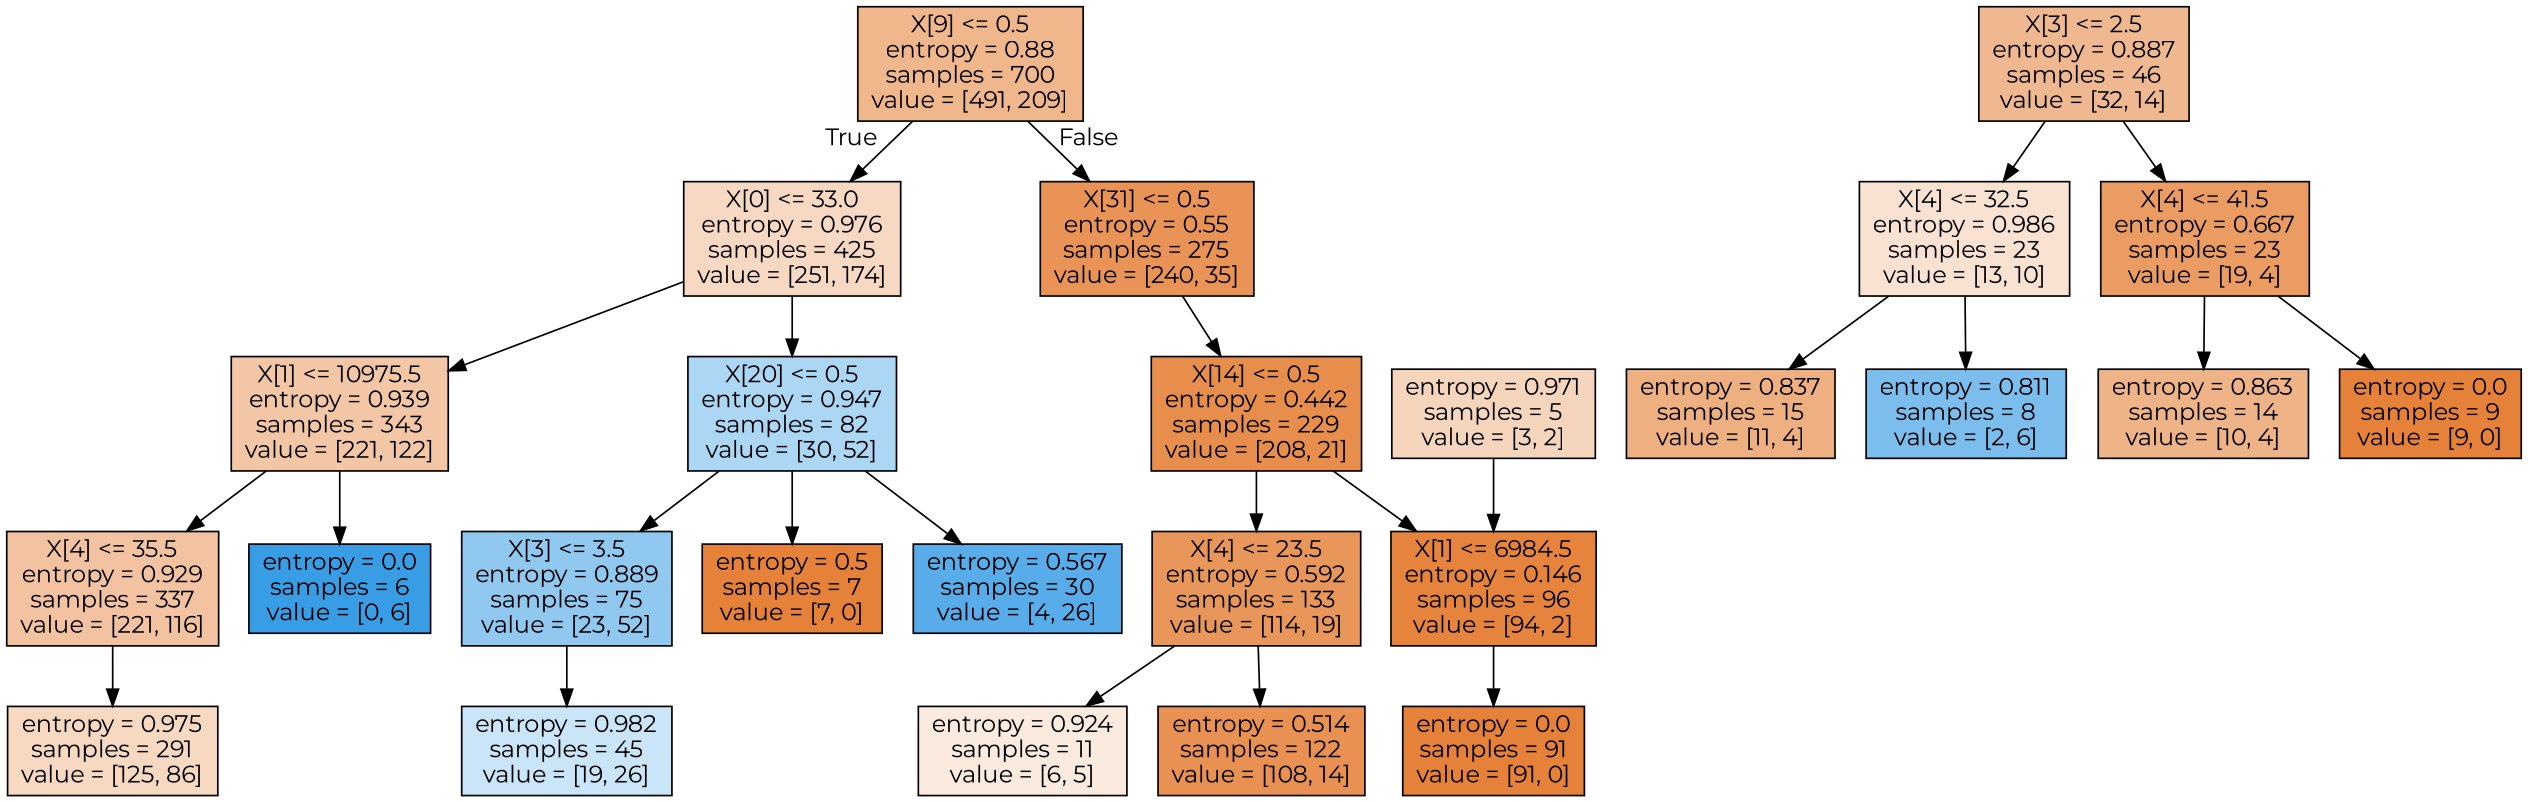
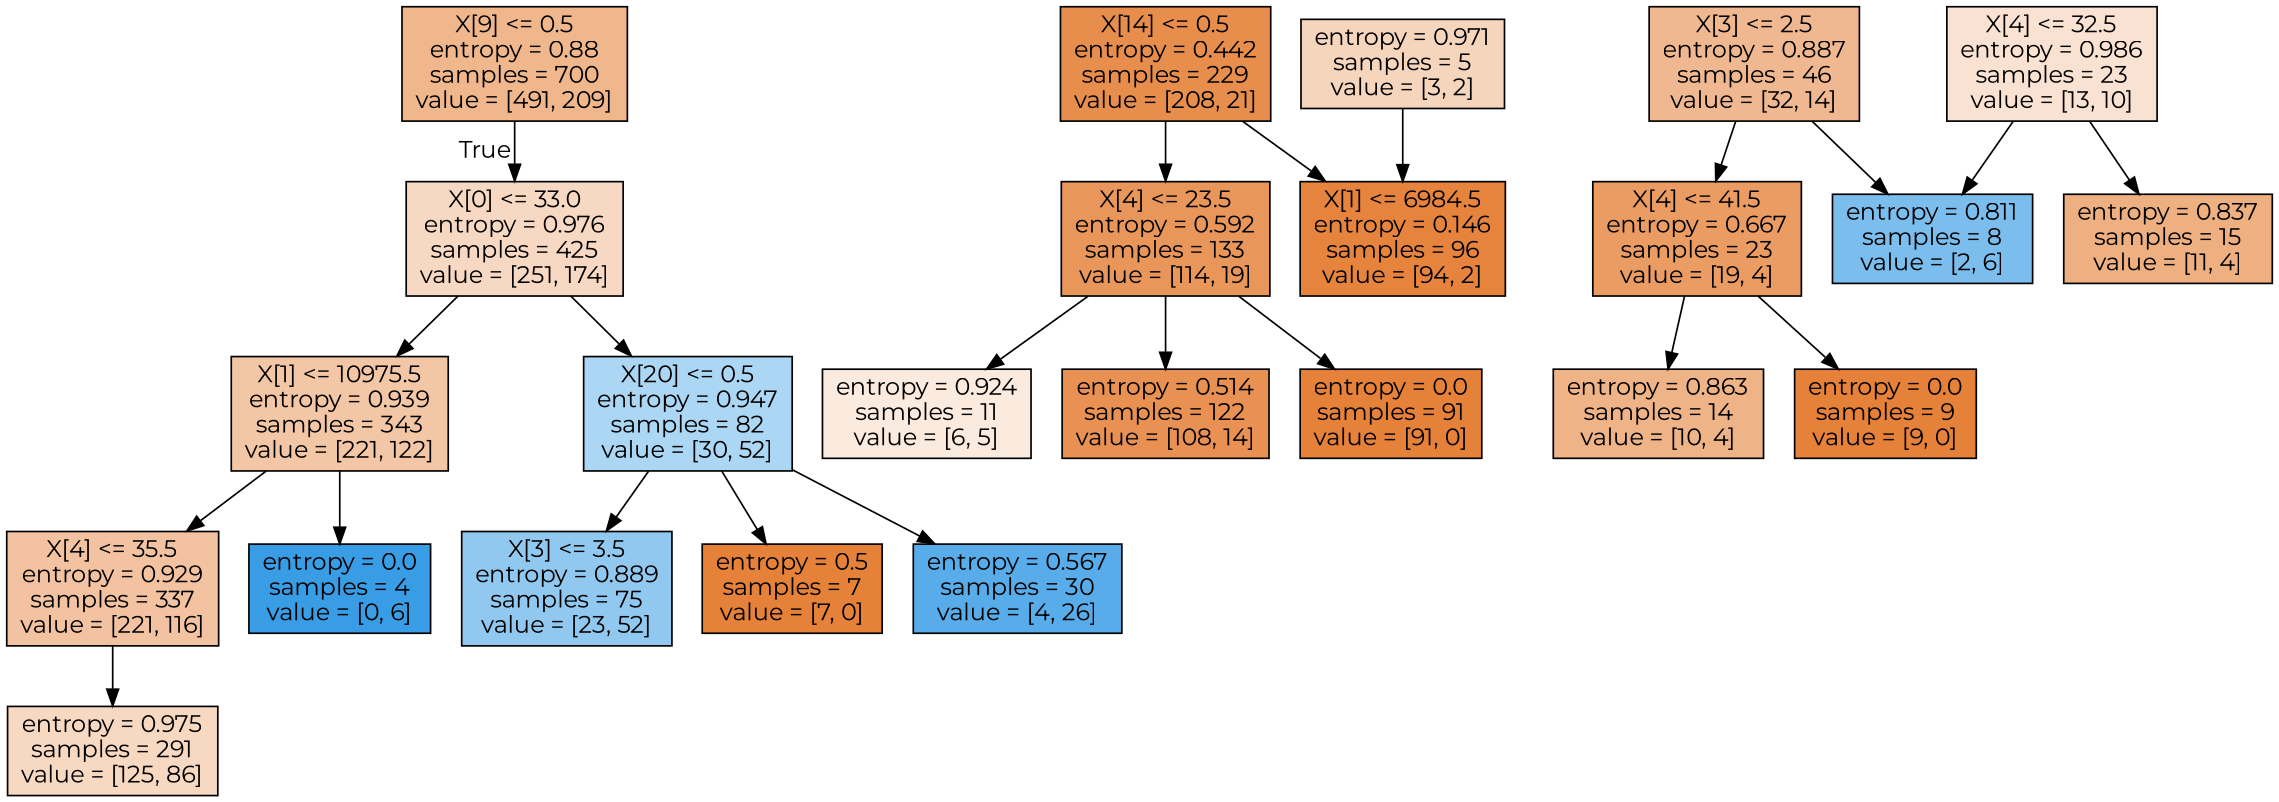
edge "X[3] <= 2.5 entropy = 0.887 samples = 46 value = [32, 14]" -> "X[4] <= 32.5 entropy = 0.986 samples = 23 value = [13, 10]": now "X[3] <= 2.5 entropy = 0.887 samples = 46 value = [32, 14]" -> "entropy = 0.811 samples = 8 value = [2, 6]"
node "X[31] <= 0.5 entropy = 0.55 samples = 275 value = [240, 35]": removed
node "entropy = 0.0 samples = 6 value = [0, 6]": label "entropy = 0.0 samples = 6 value = [0, 6]" -> "entropy = 0.0 samples = 4 value = [0, 6]"
edge "X[1] <= 6984.5 entropy = 0.146 samples = 96 value = [94, 2]" -> "entropy = 0.0 samples = 91 value = [91, 0]": now "X[4] <= 23.5 entropy = 0.592 samples = 133 value = [114, 19]" -> "entropy = 0.0 samples = 91 value = [91, 0]"
node "entropy = 0.982 samples = 45 value = [19, 26]": removed
